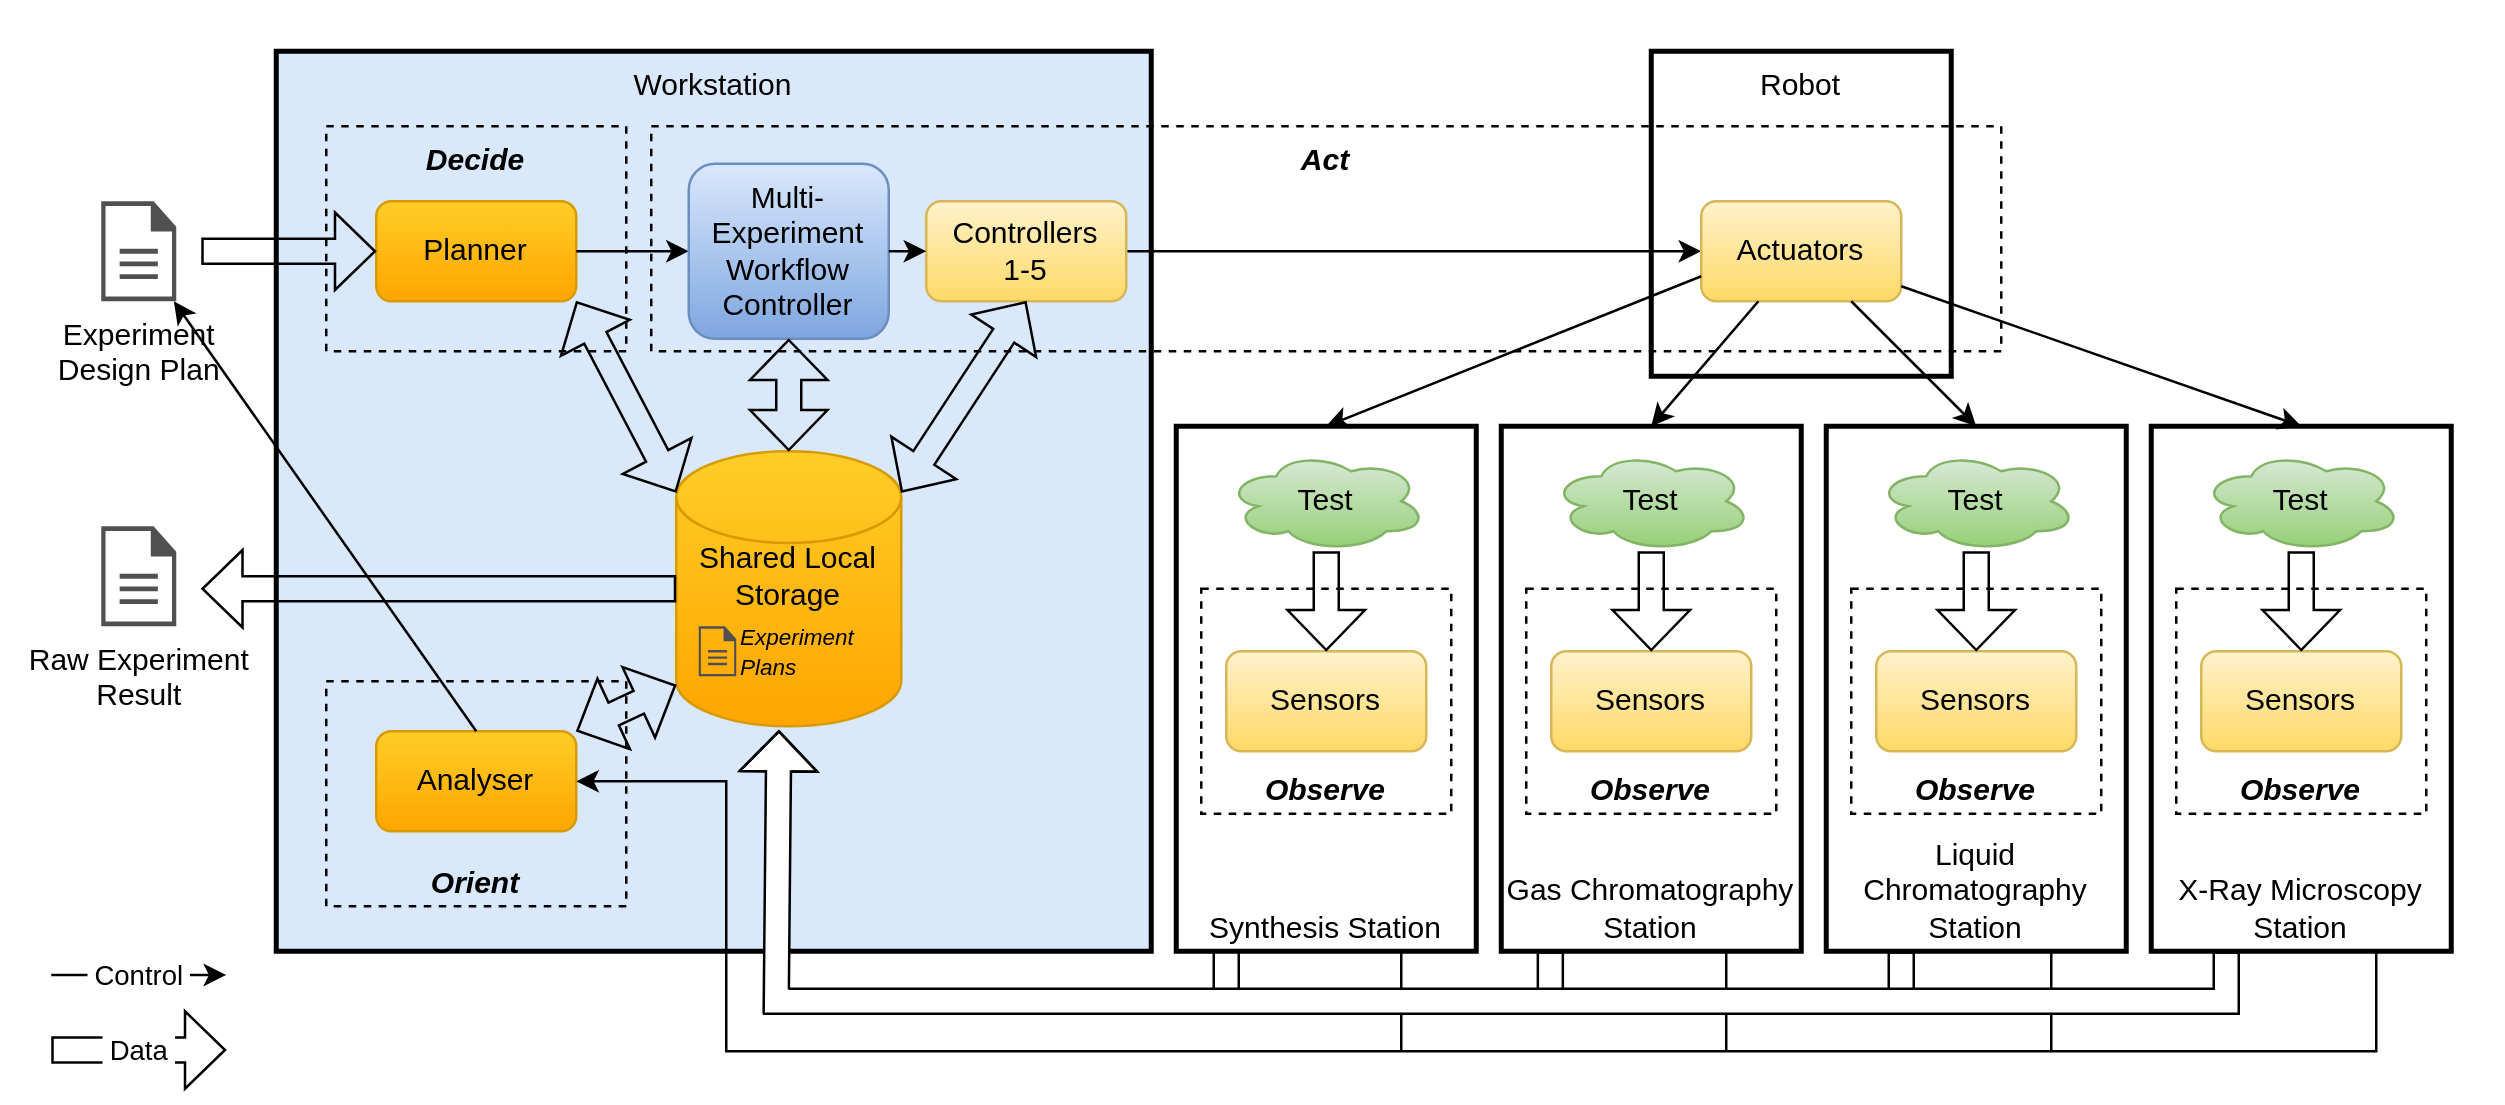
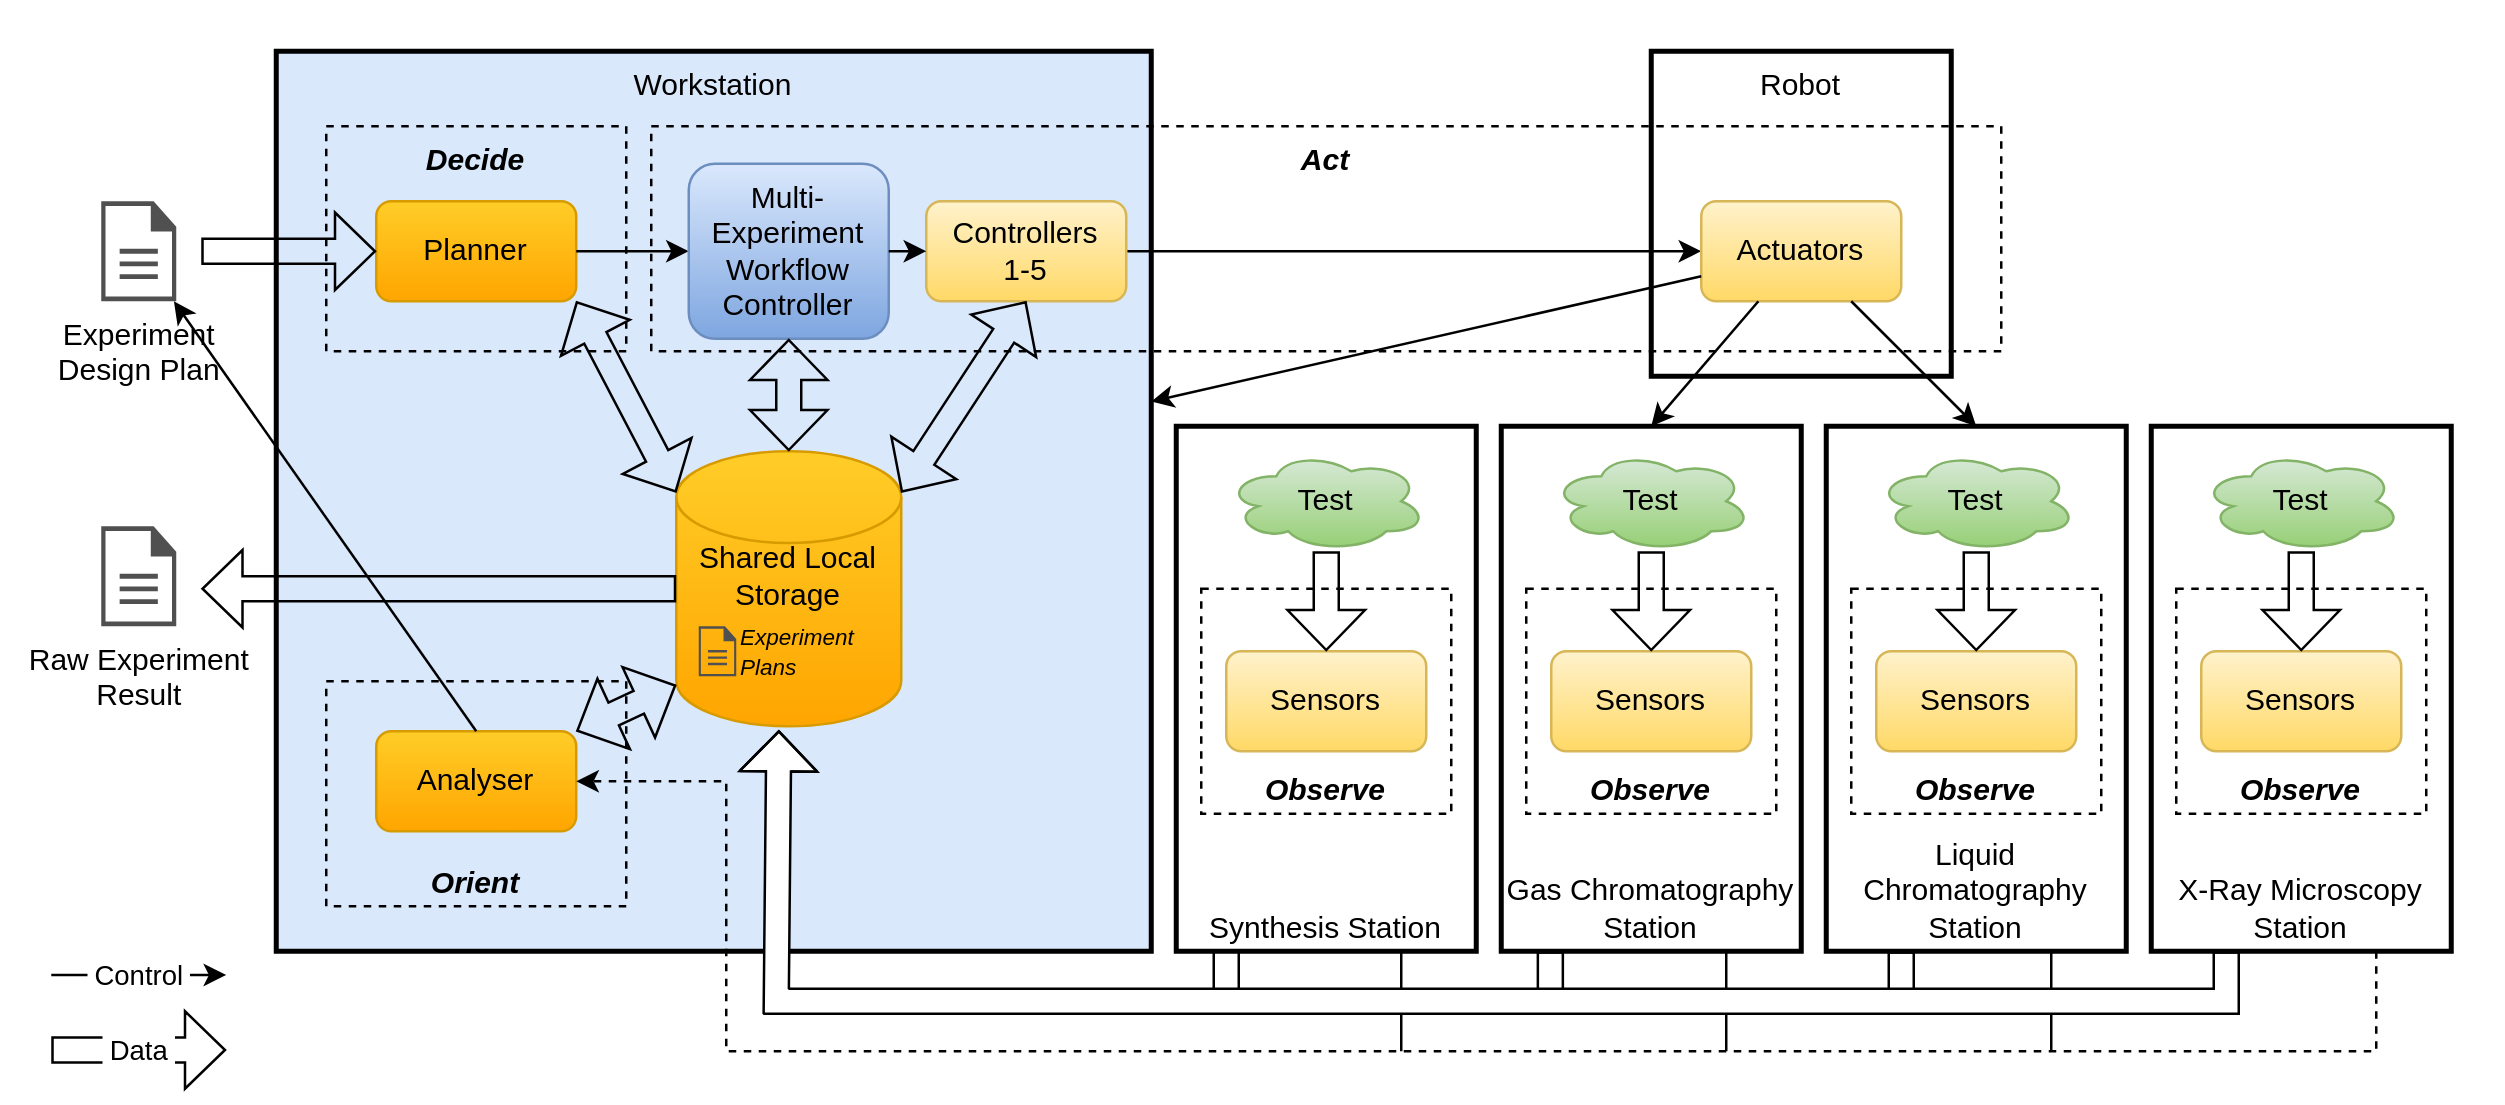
edge "Actuators" -> "Synthesis Station": now "Actuators" -> "Workstation"
edge "Actuators" -> "X-Ray Microscopy Station": removed
edge "X-Ray Microscopy Station" -> "Analyser": style solid -> dashed
